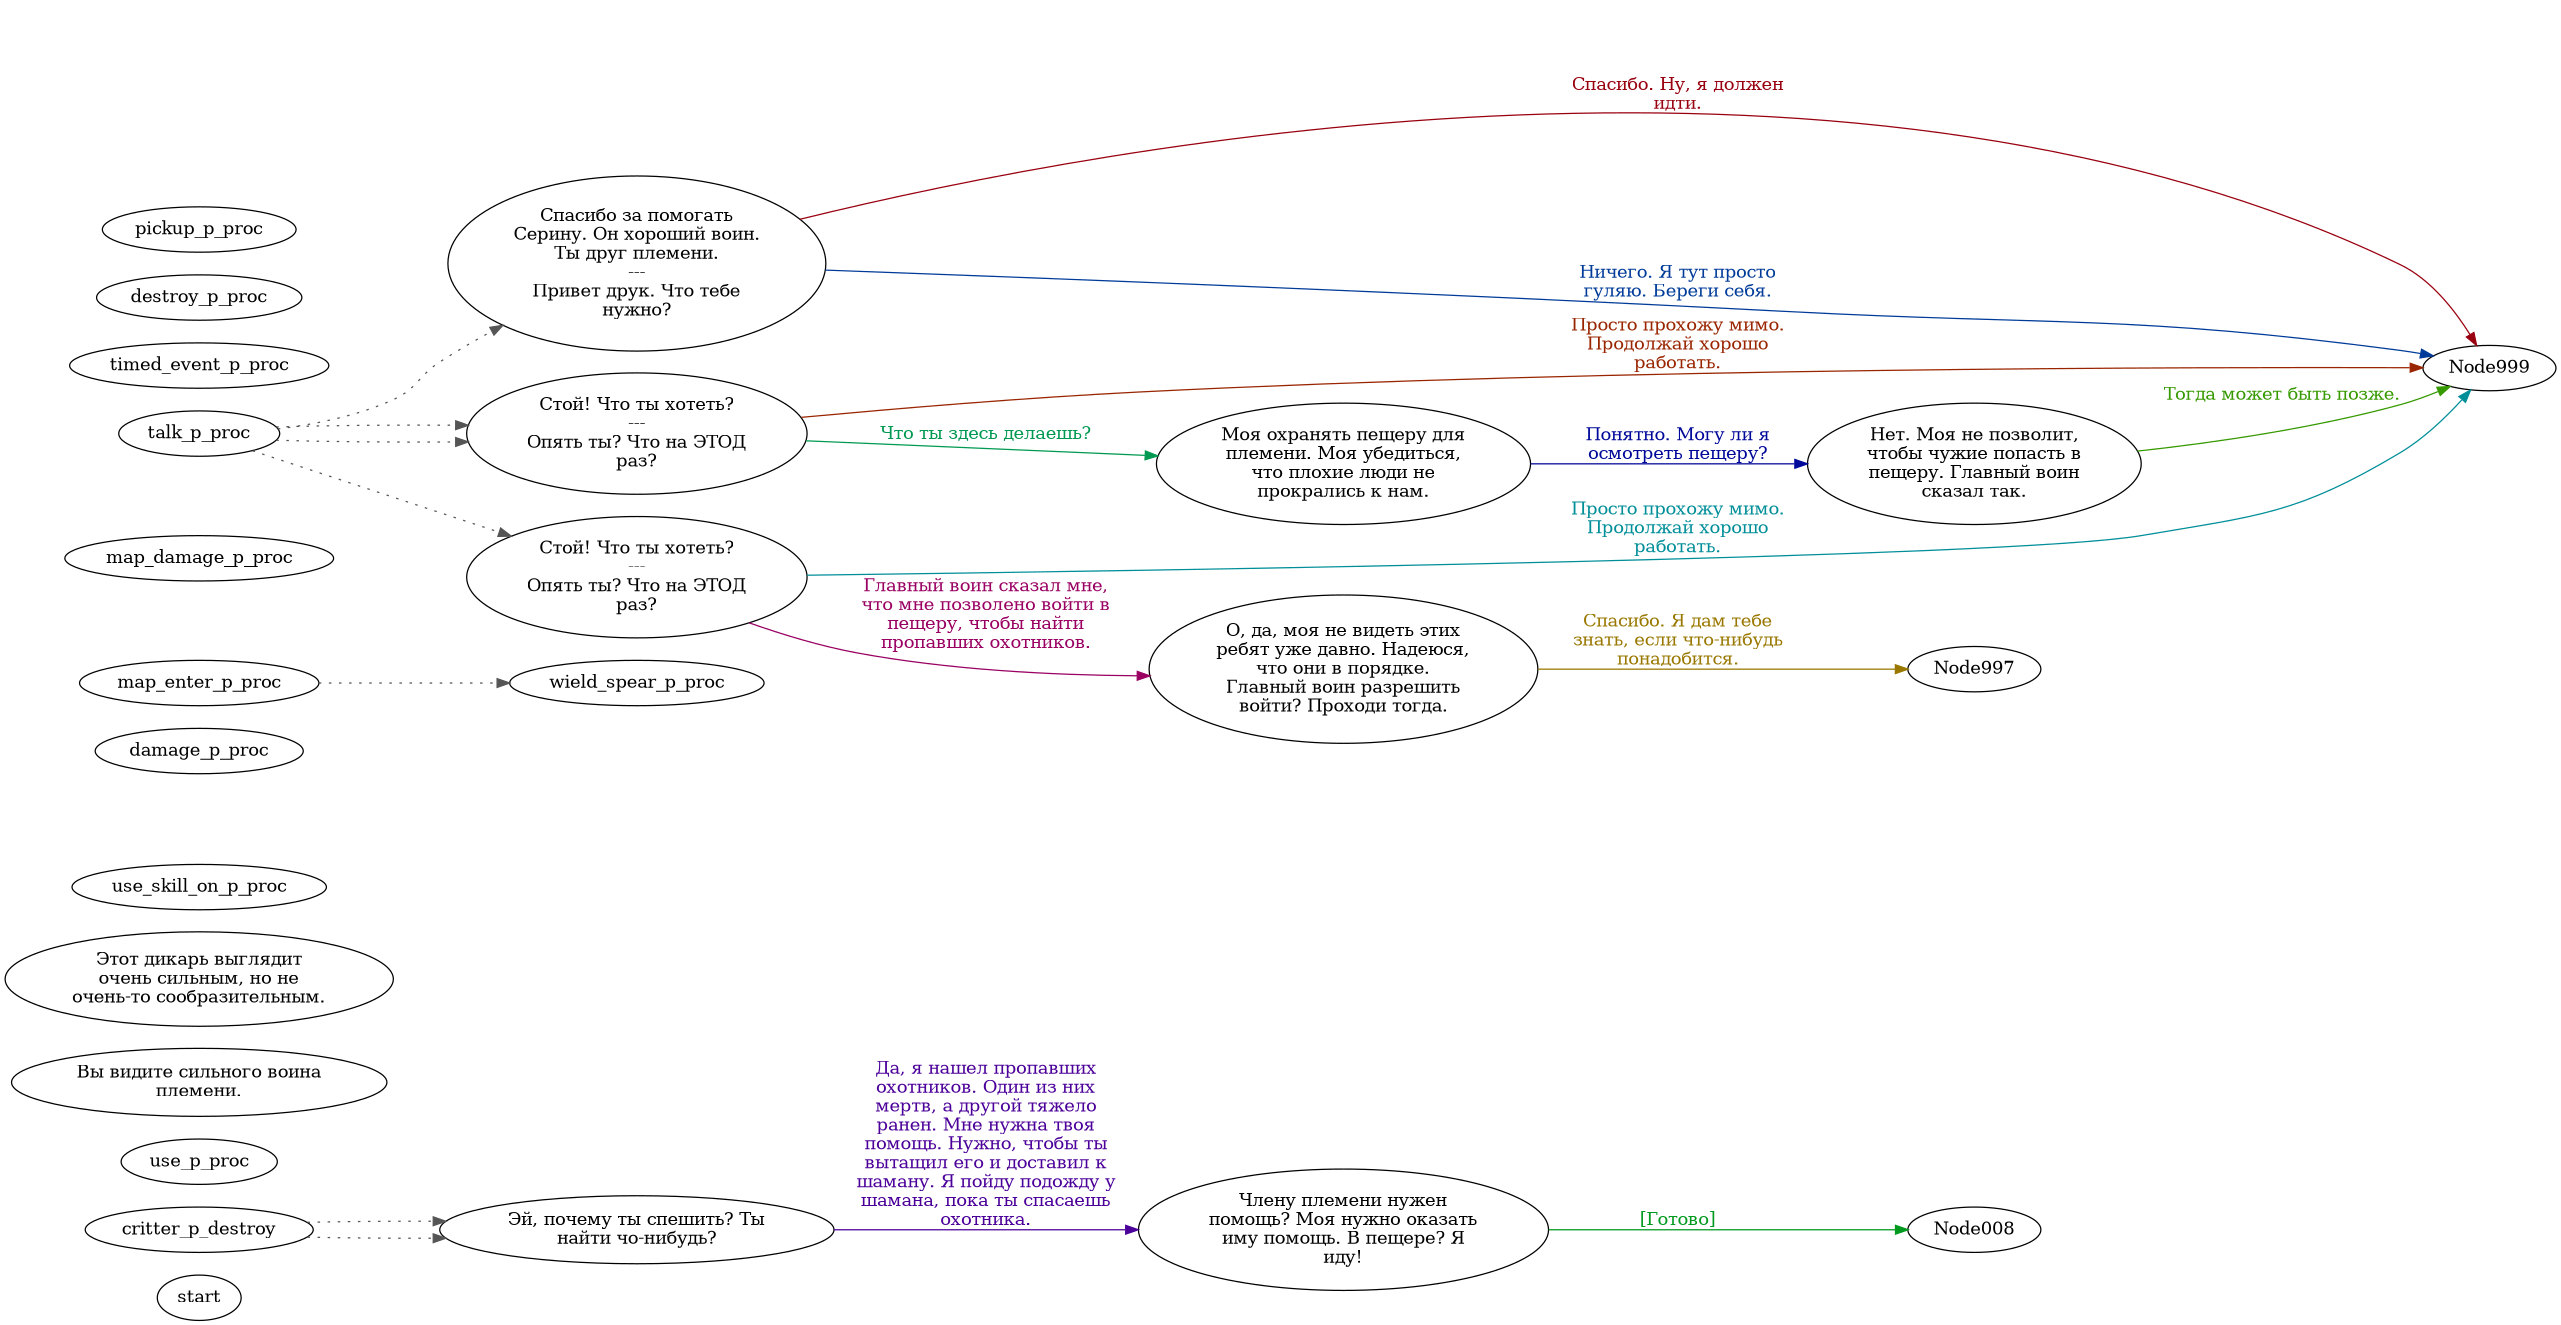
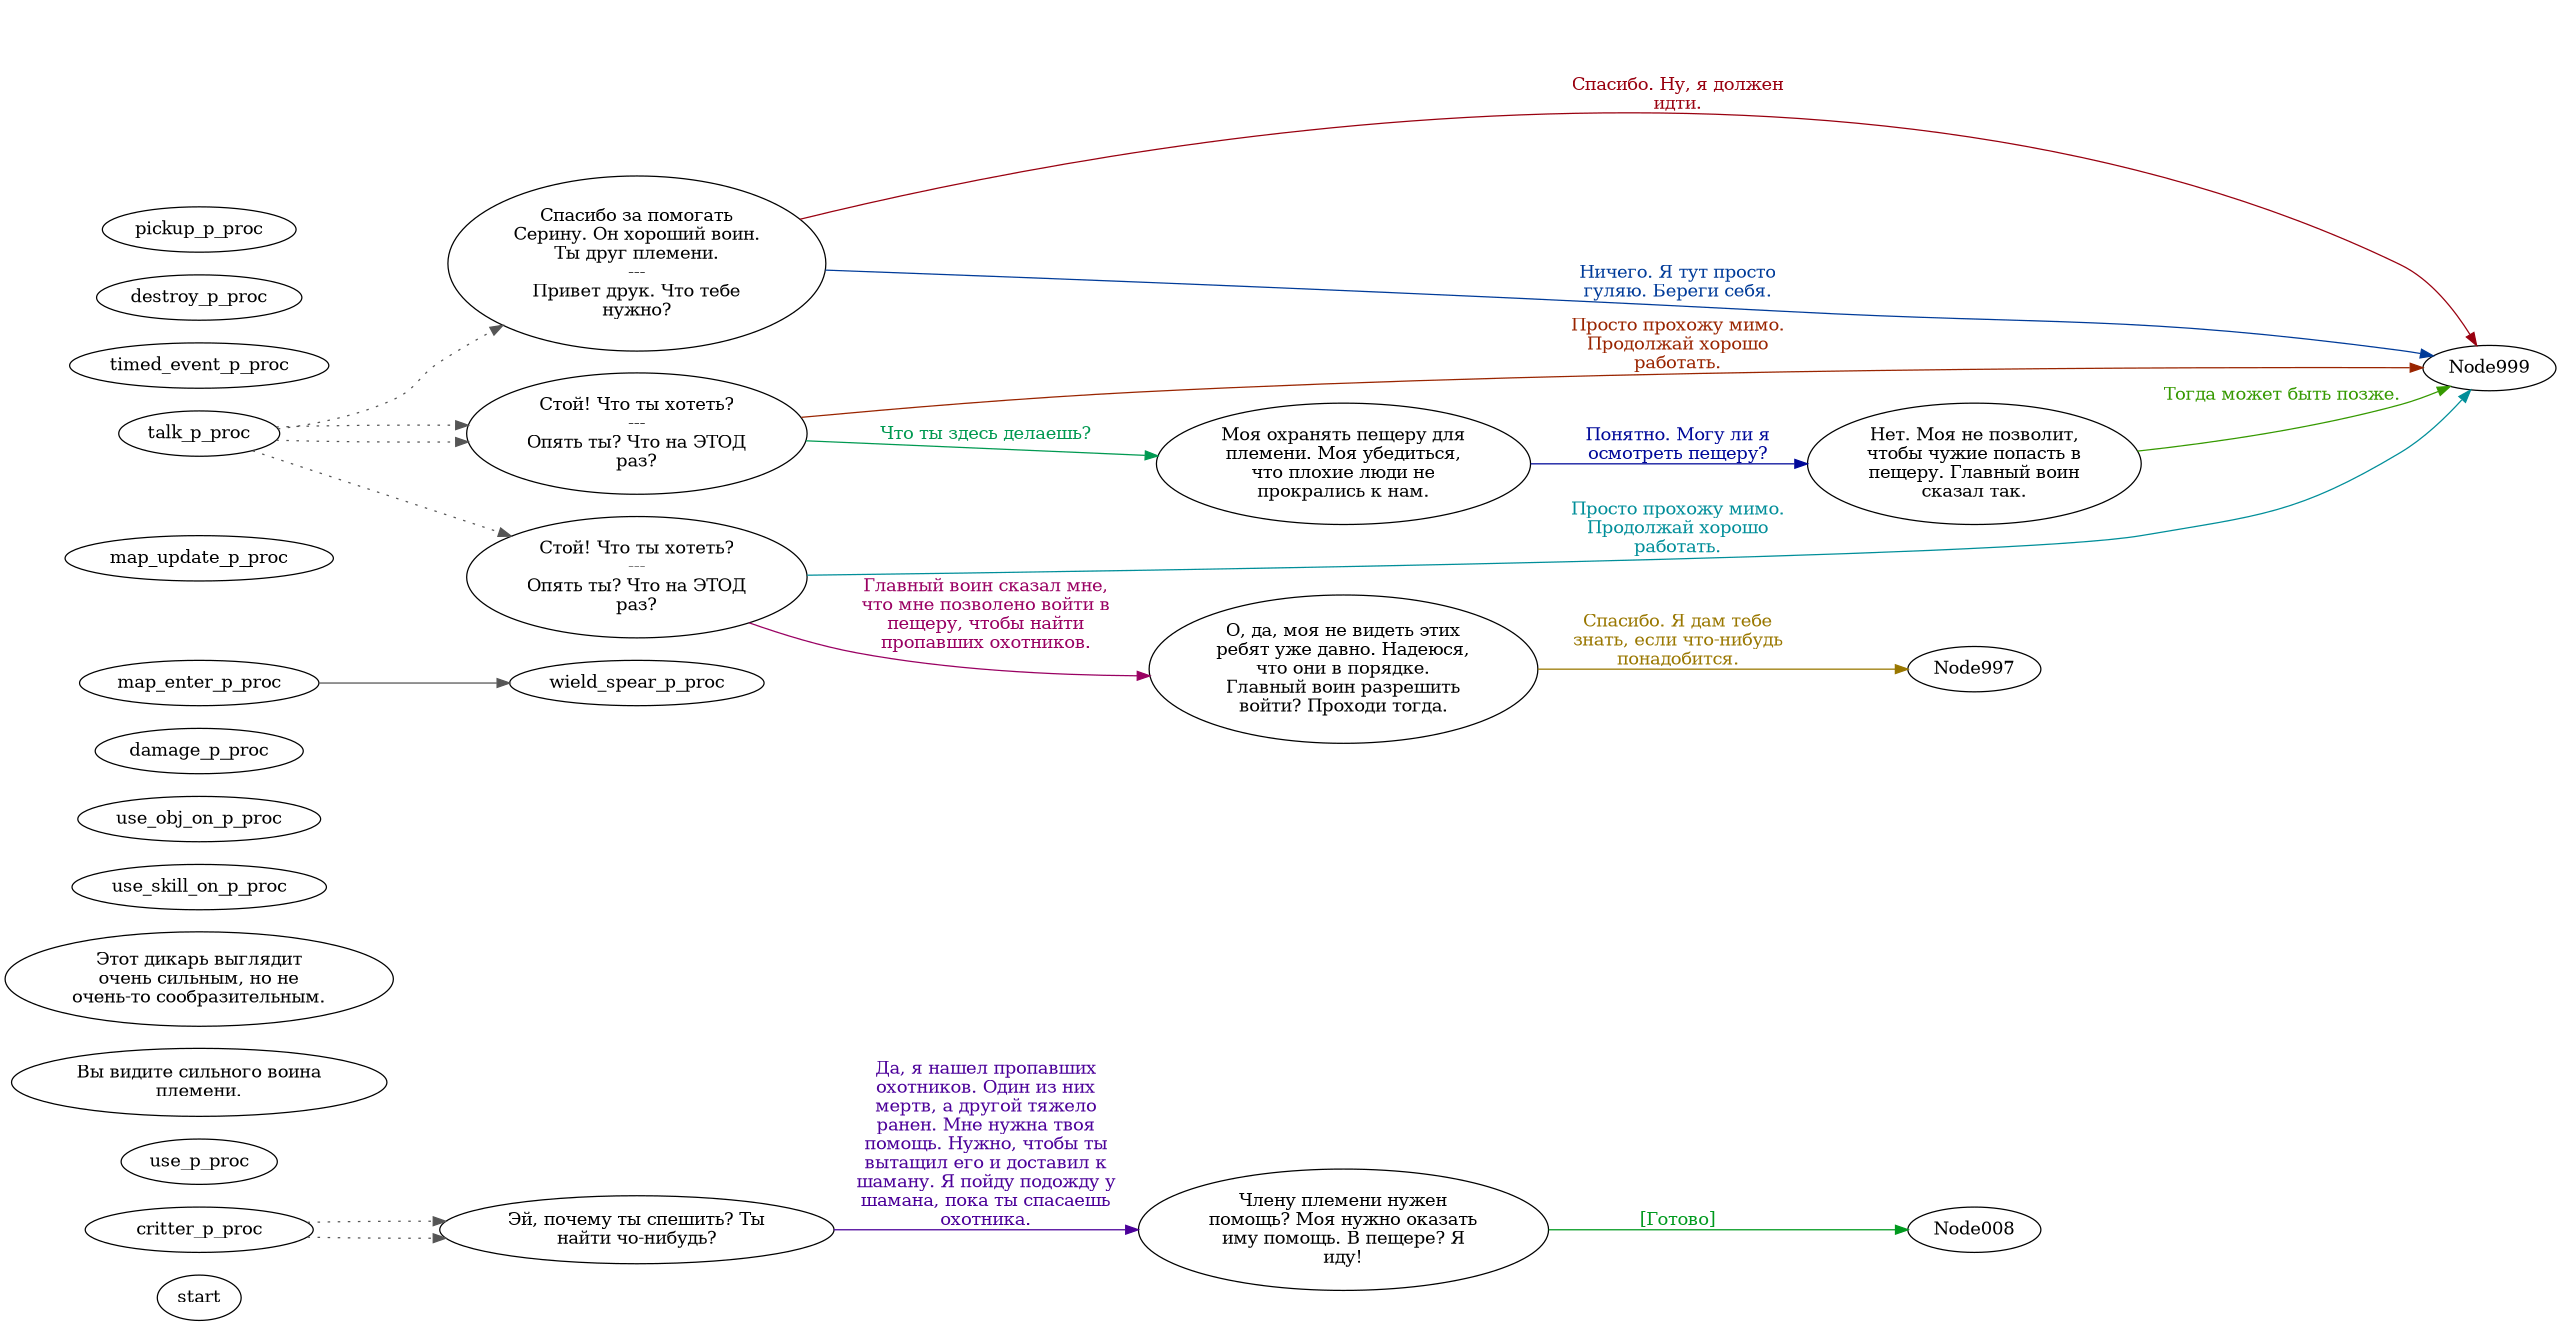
node "map_damage_p_proc": label "map_damage_p_proc" -> "map_update_p_proc"
edge "map_enter_p_proc" -> "wield_spear_p_proc": style dotted -> solid
node "use_obj_on_p_proc": added
node "critter_p_destroy": label "critter_p_destroy" -> "critter_p_proc"
